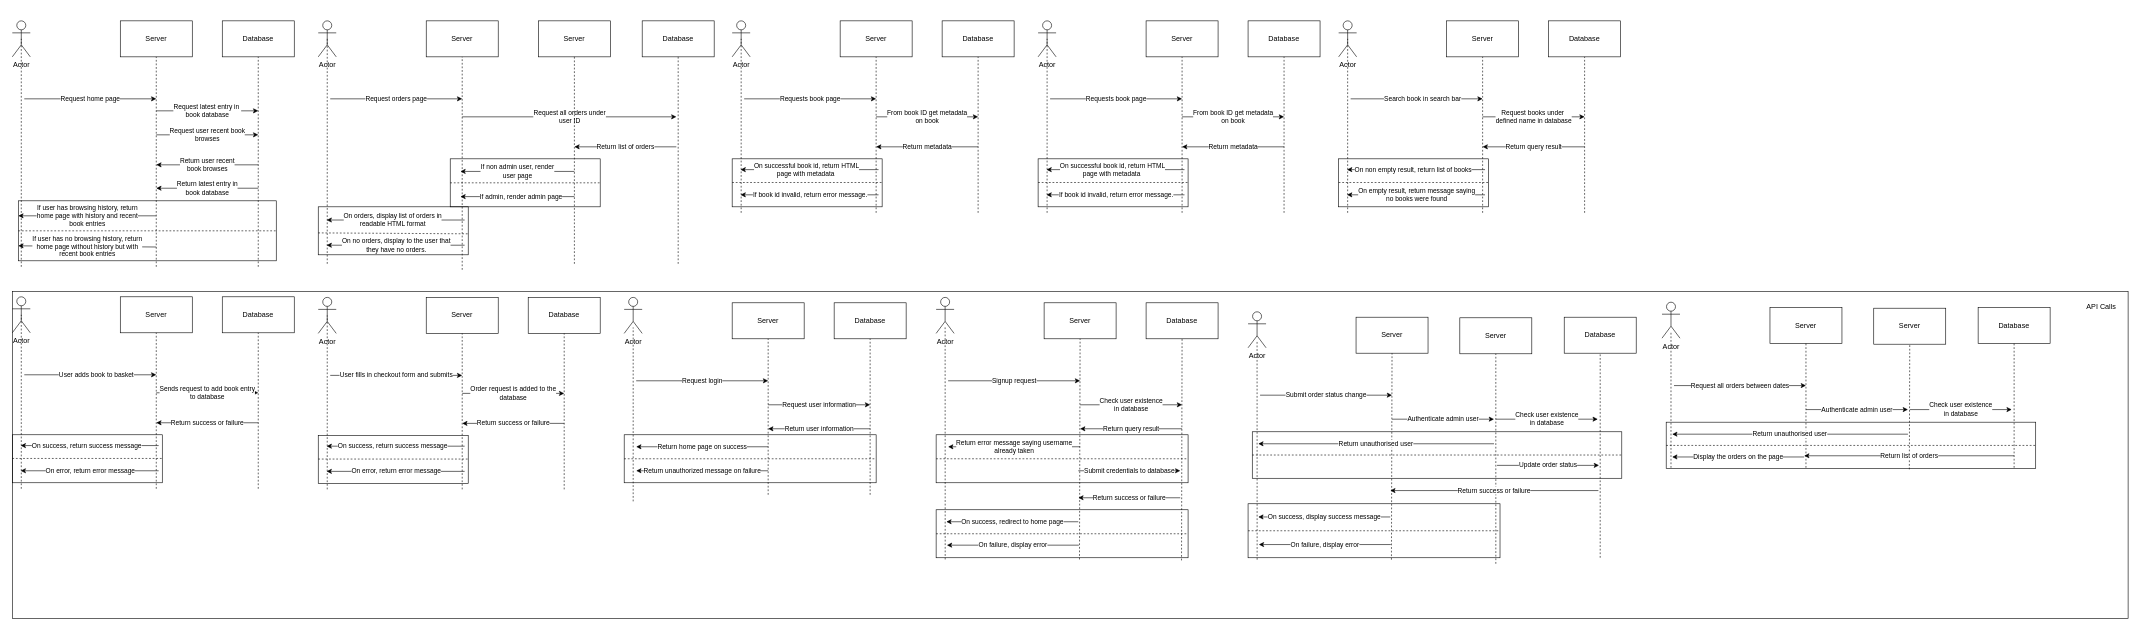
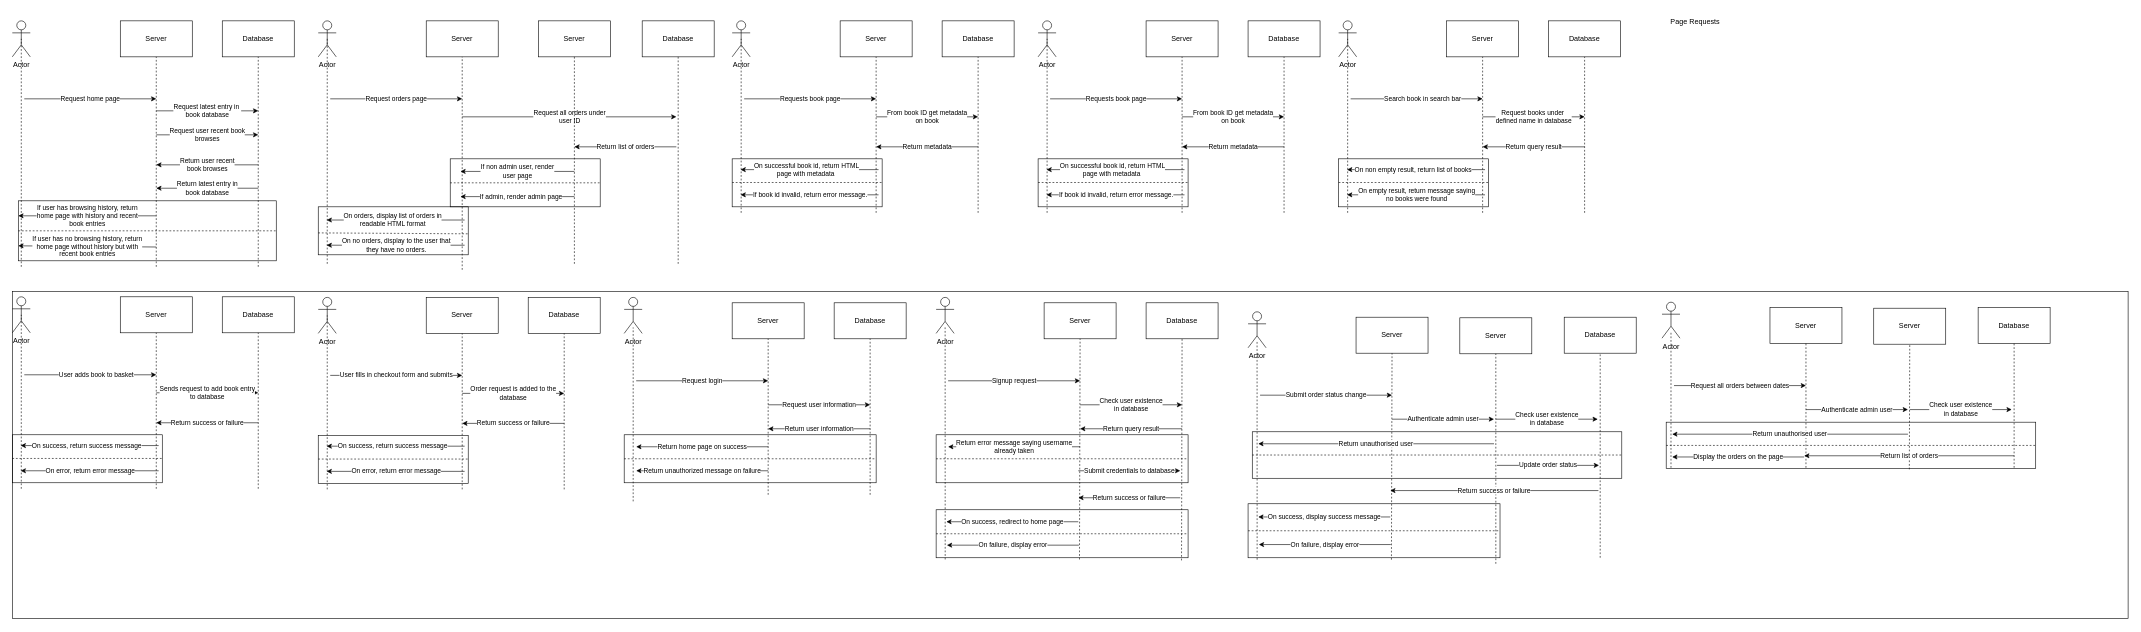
node "Page Requests": added
node "API Calls": removed
